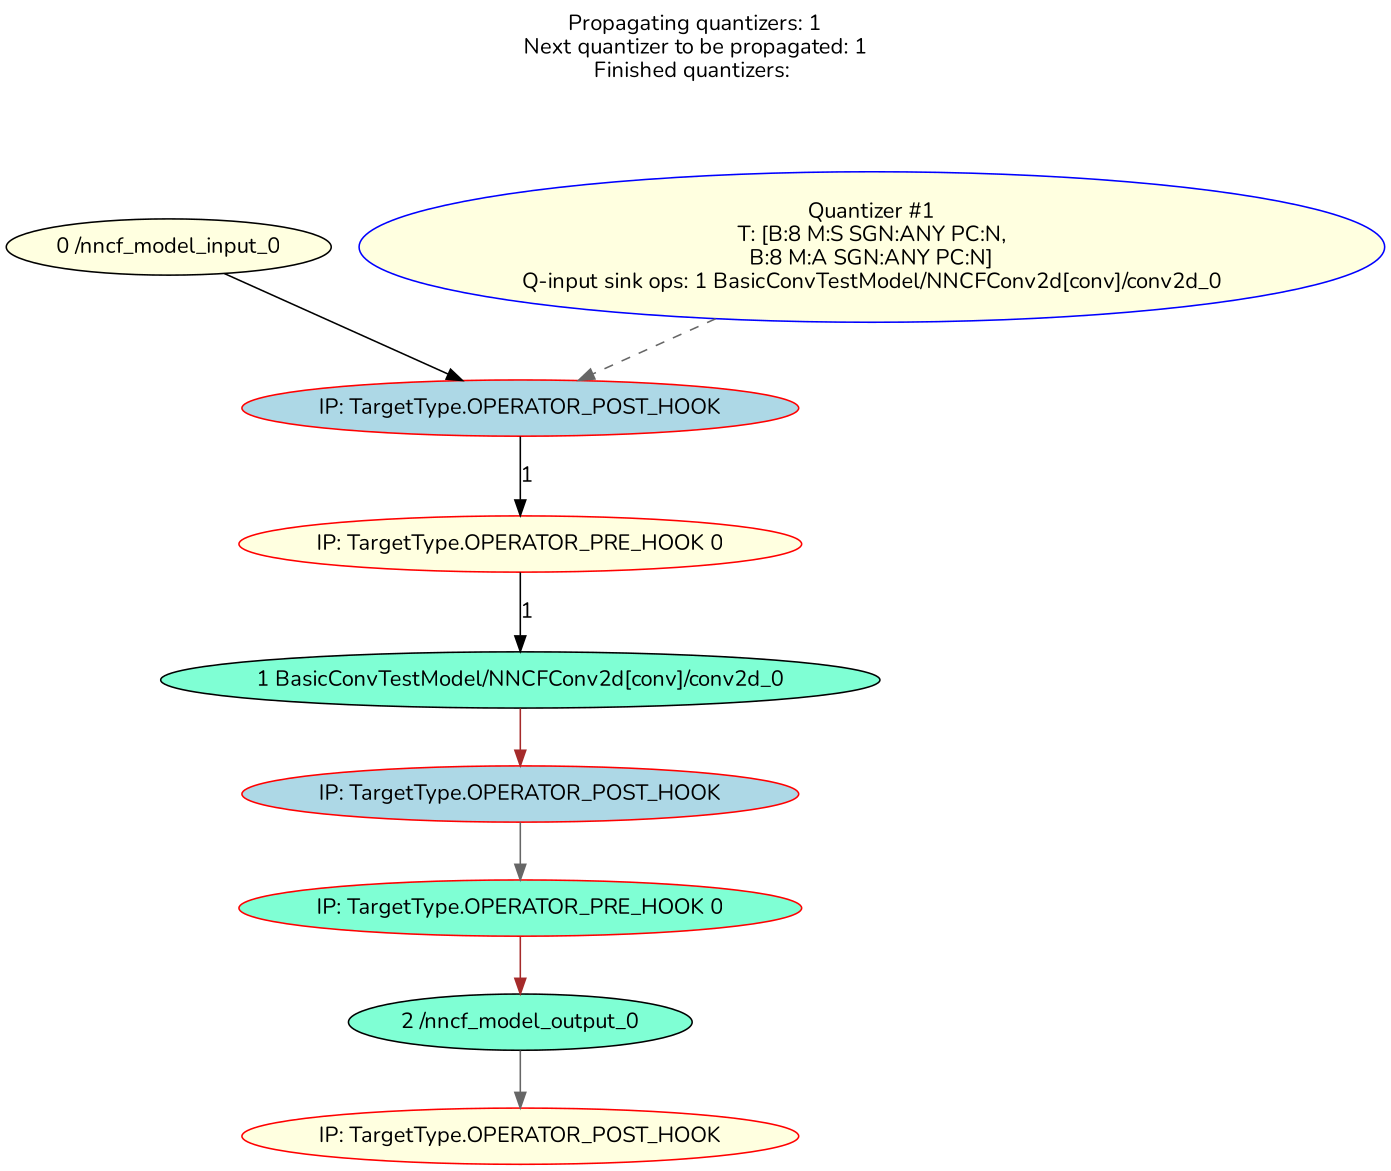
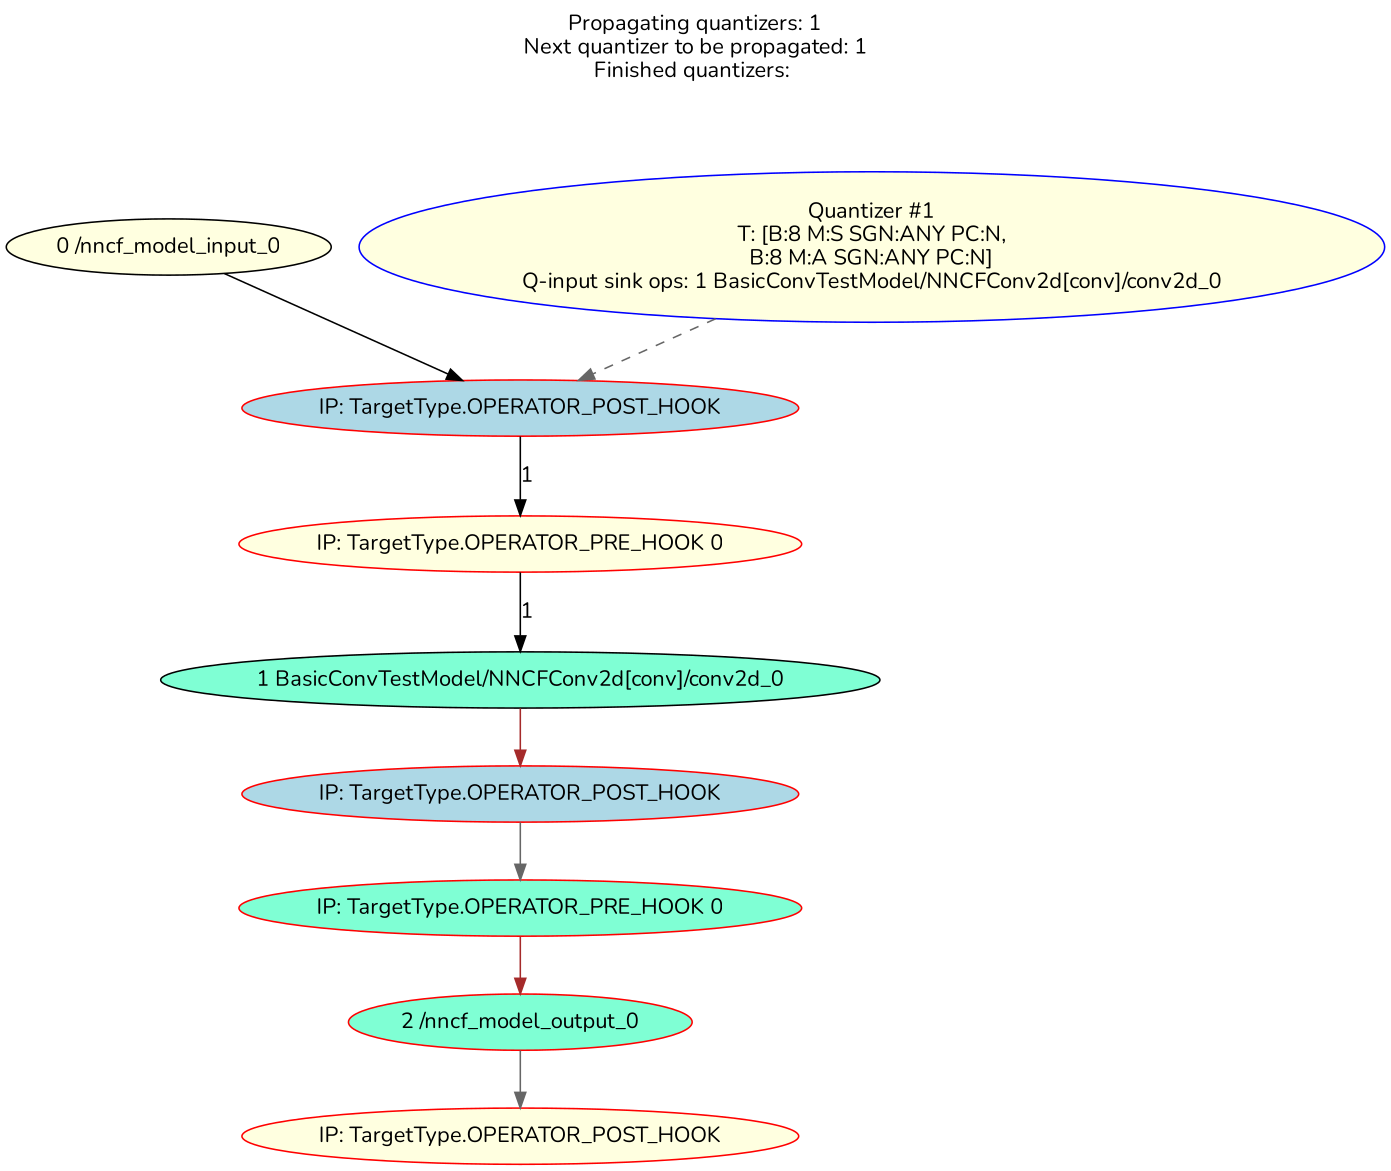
node "2 /nncf_model_output_0": color black -> red
